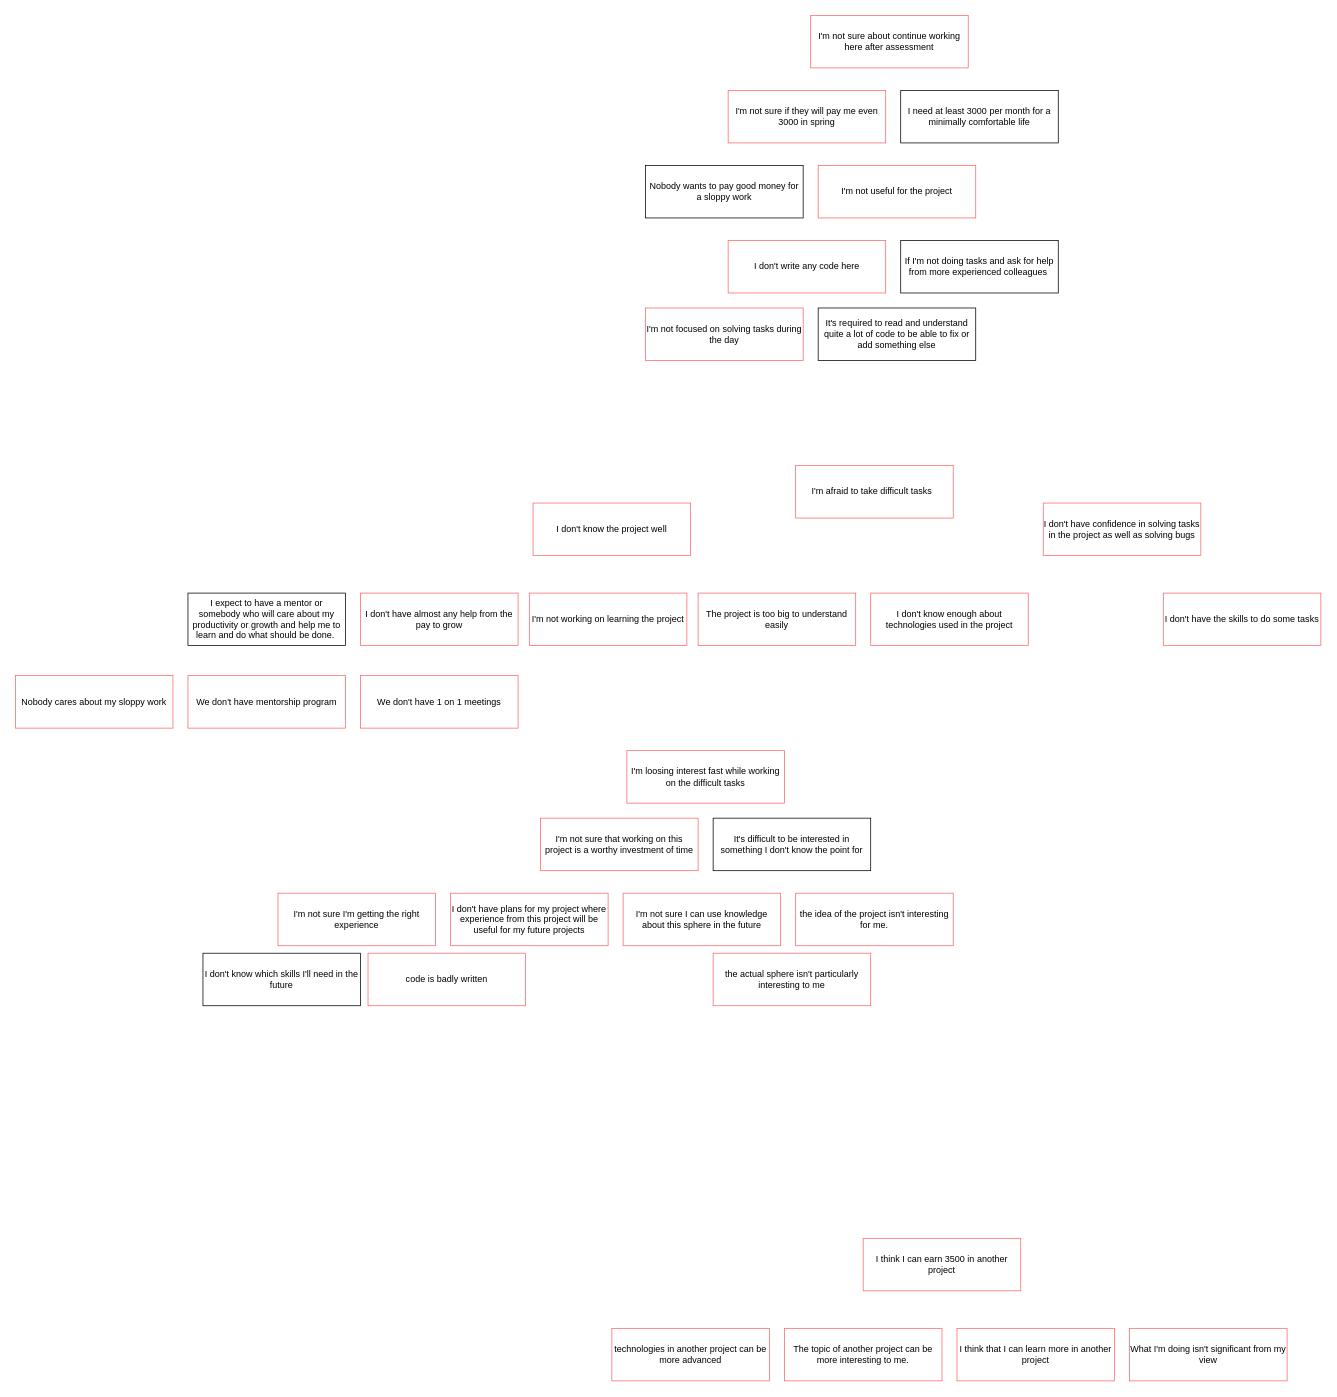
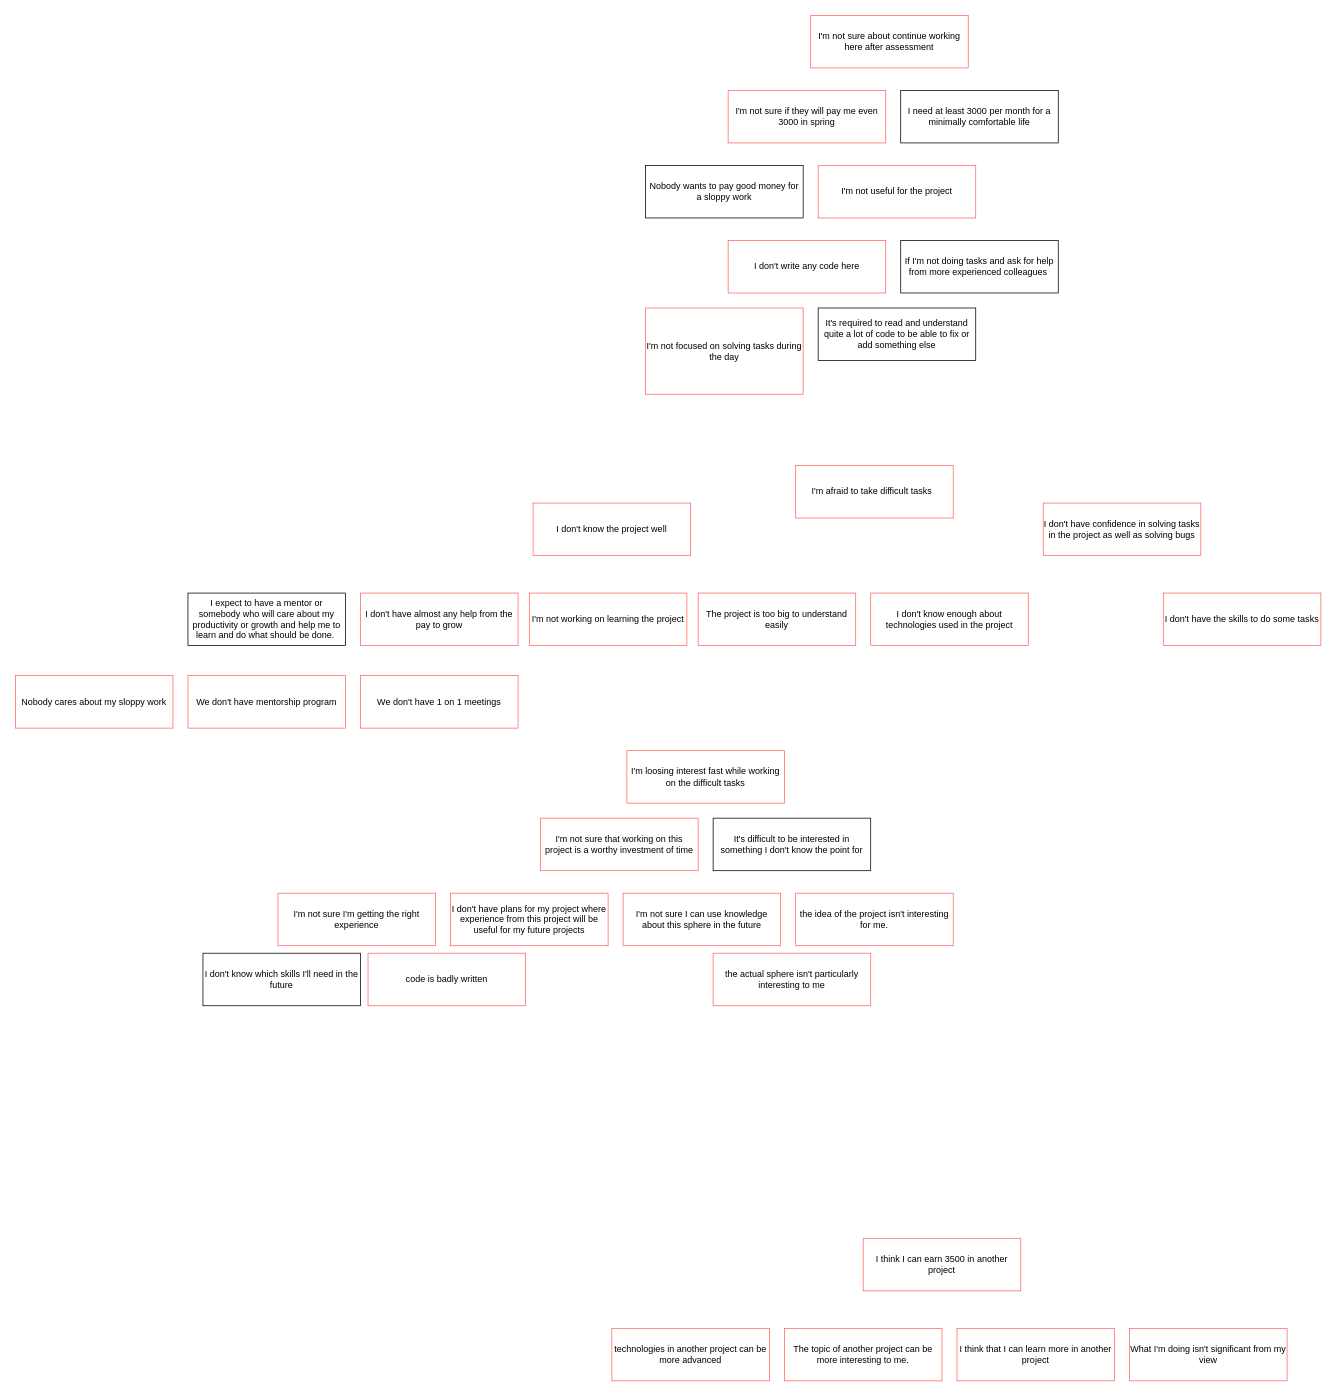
node "I'm not focused on solving tasks during the day": size 158x53 -> 158x86
